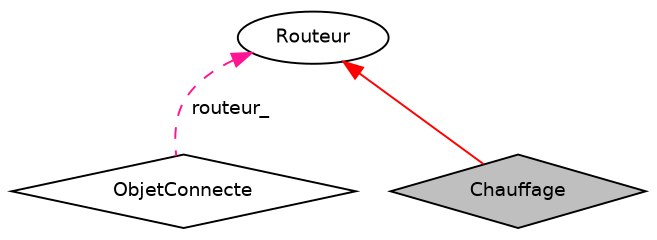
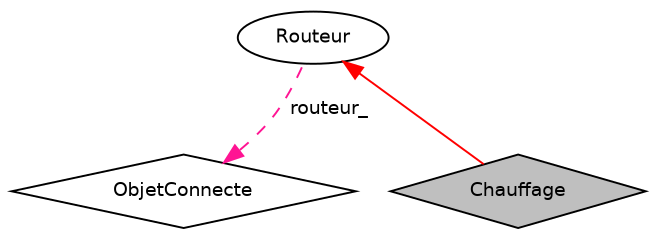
edge "ObjetConnecte" -> "Routeur": reversed
